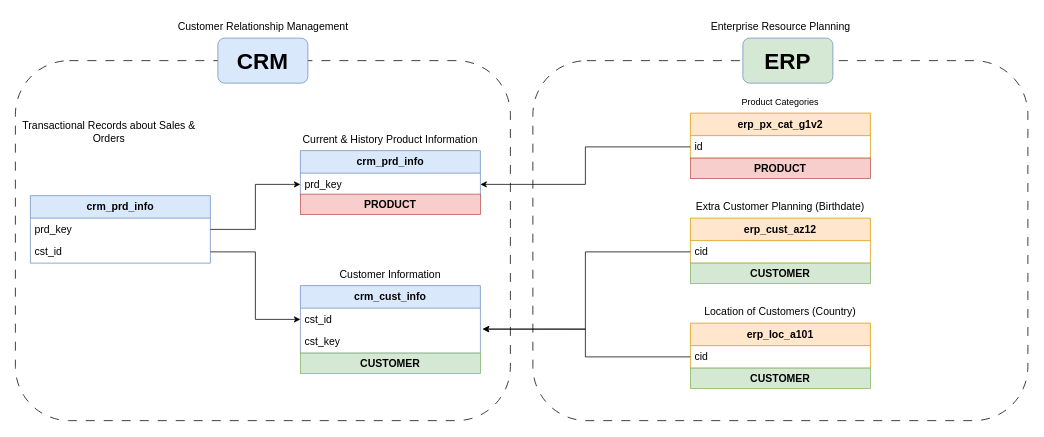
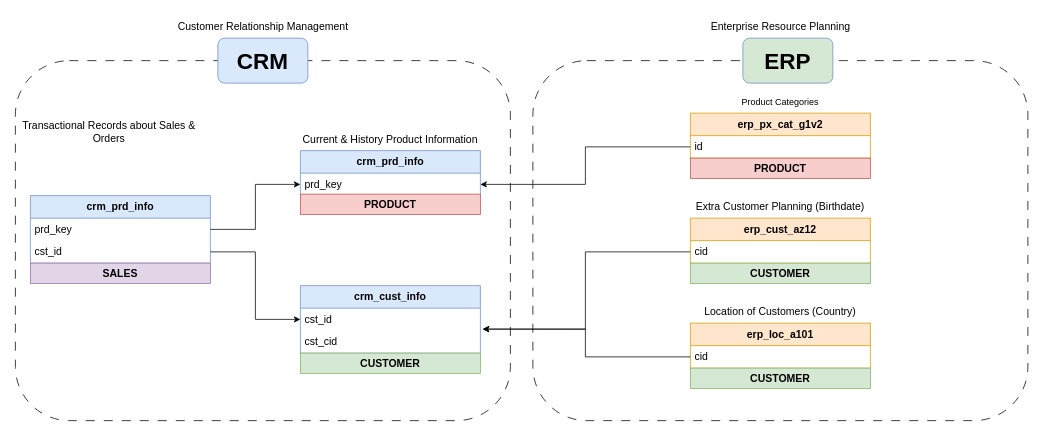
node "SALES": added
node "Customer Information": removed
node "cst_key": label "cst_key" -> "cst_cid"
